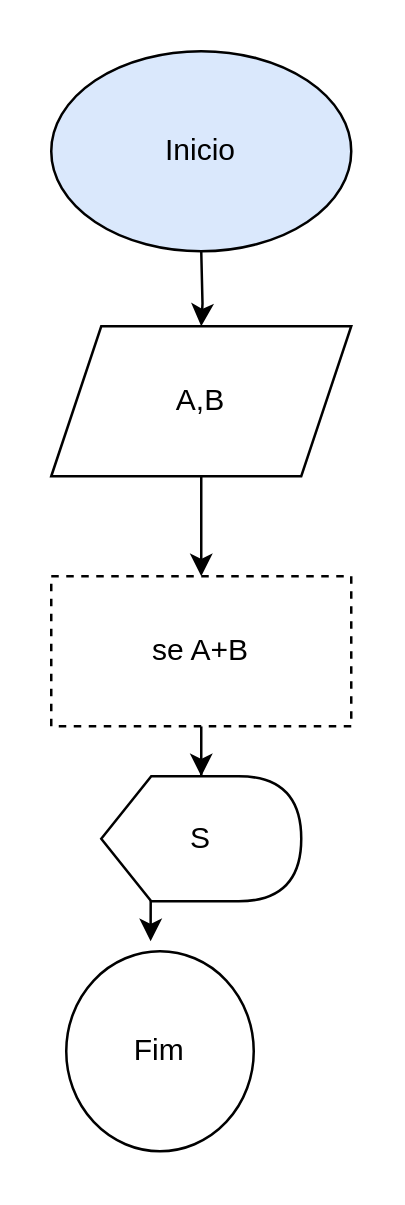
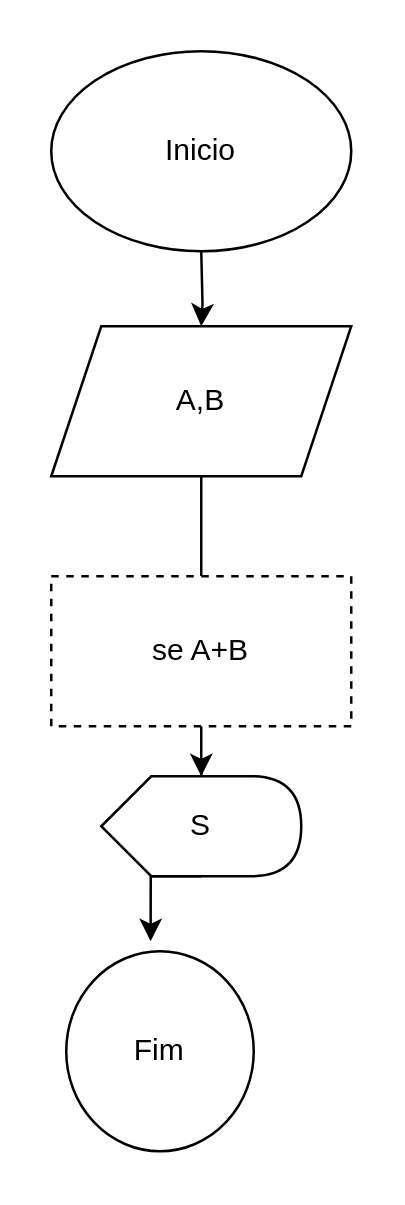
node "Inicio": fillcolor #dae8fc -> #ffffff
edge "A,B" -> "se A+B": arrowhead classic -> none
node "S": size 200x125 -> 200x100
